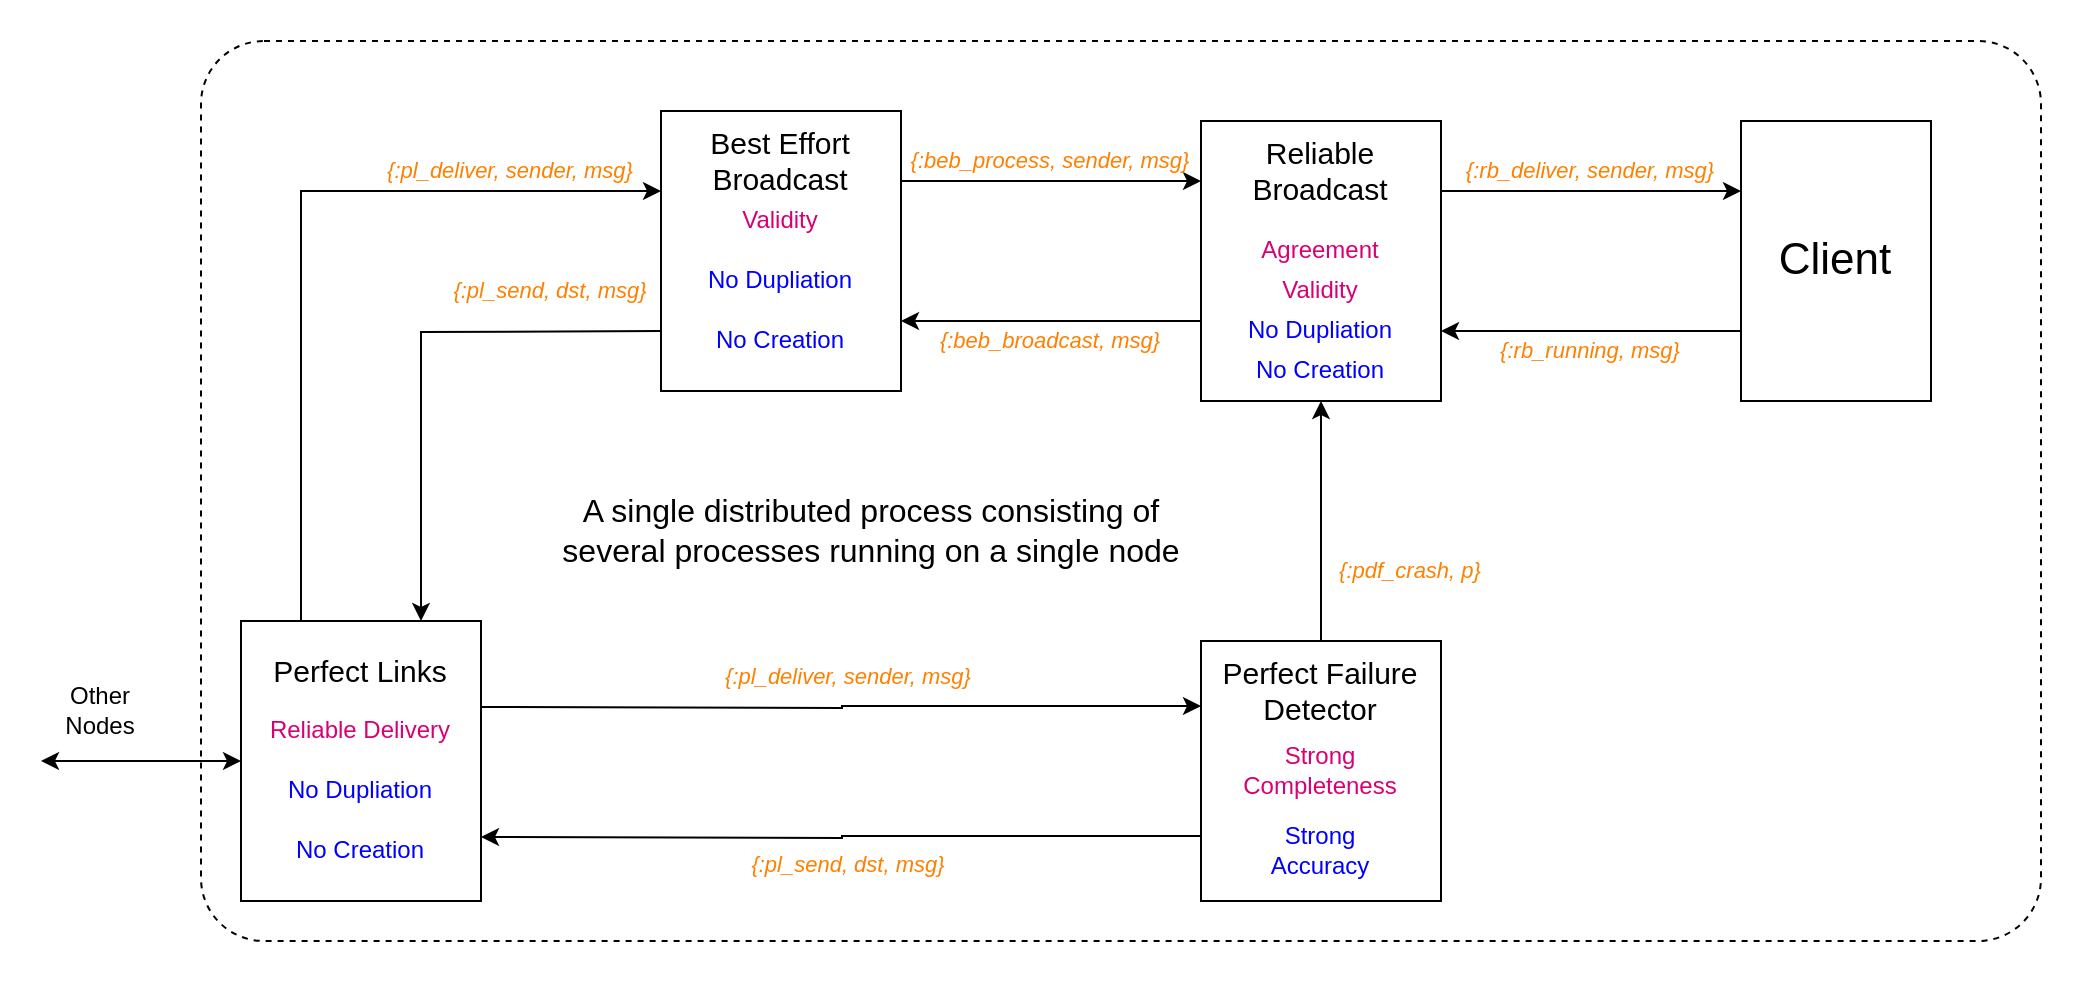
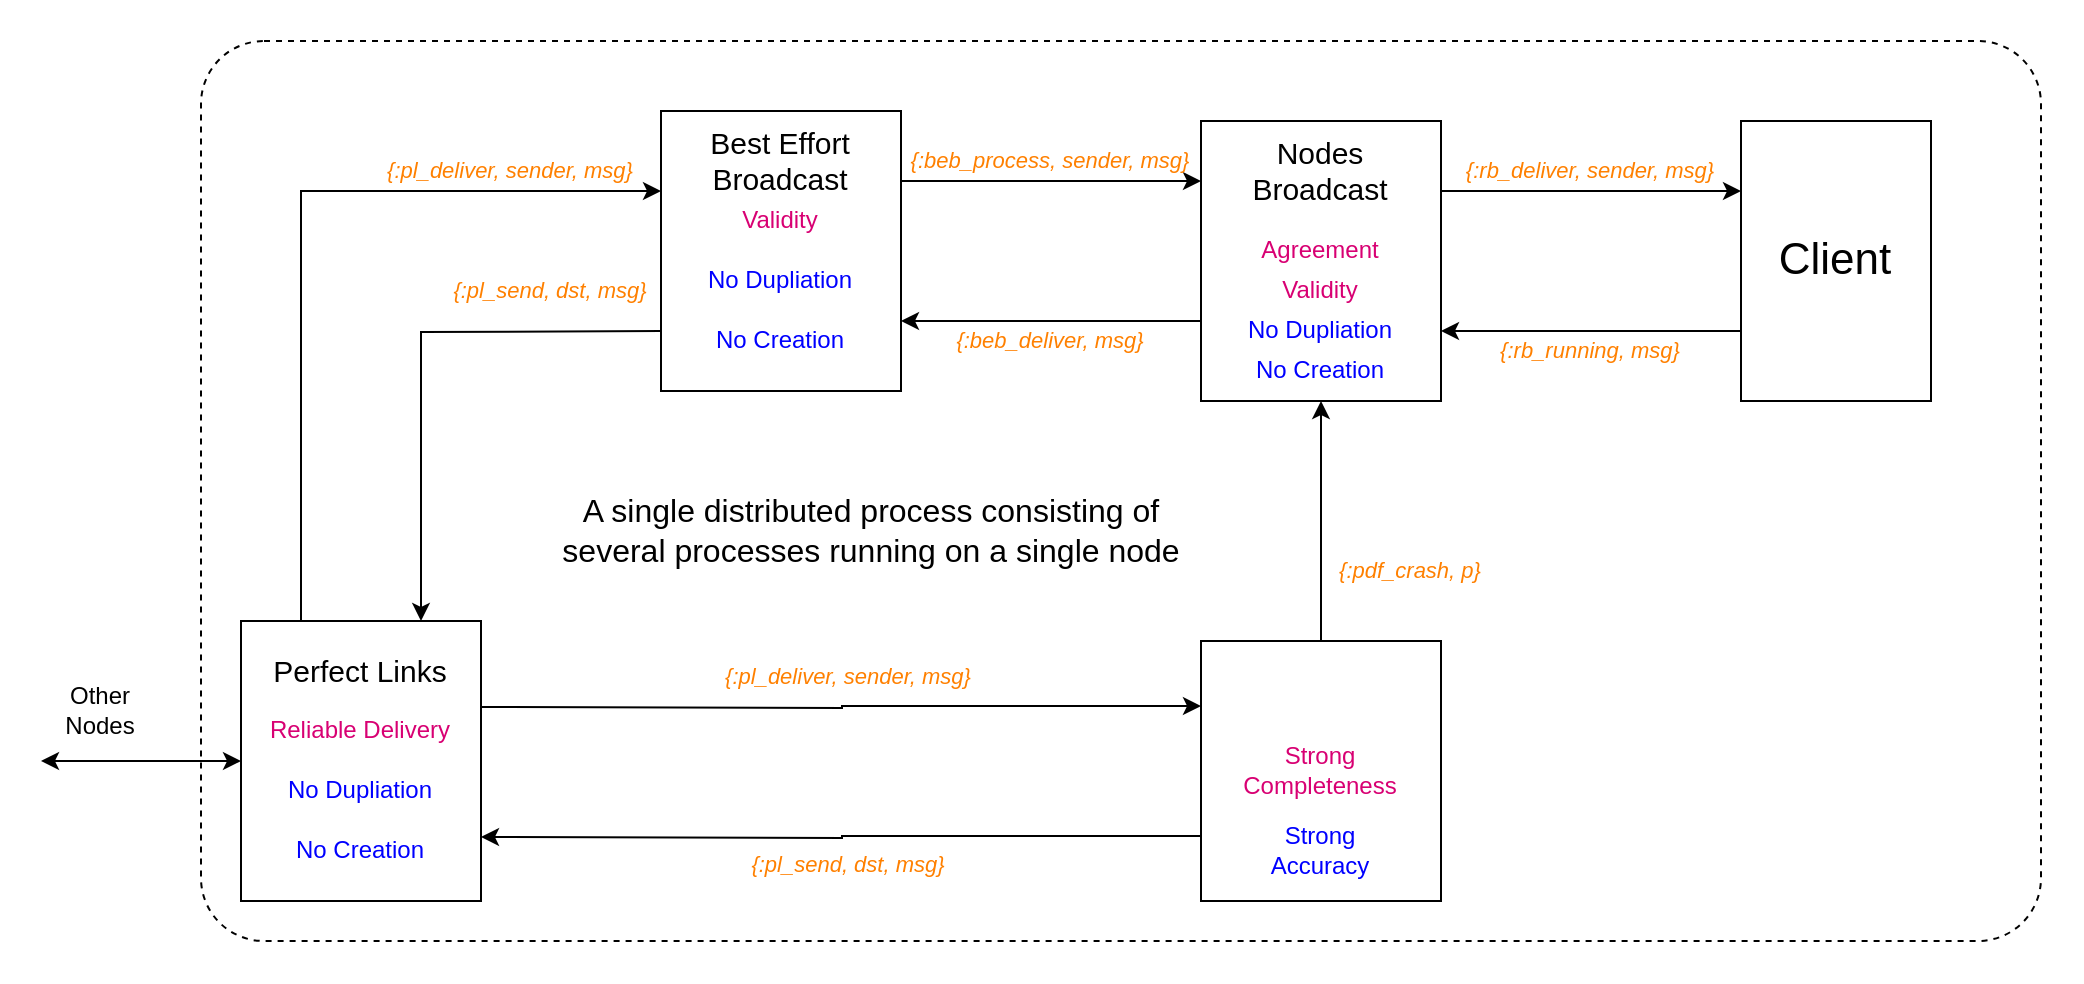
node "Reliable Broadcast": label "Reliable Broadcast" -> "Nodes Broadcast"
node "{:beb_broadcast, msg}": label "{:beb_broadcast, msg}" -> "{:beb_deliver, msg}"
node "Perfect Failure Detector": removed
